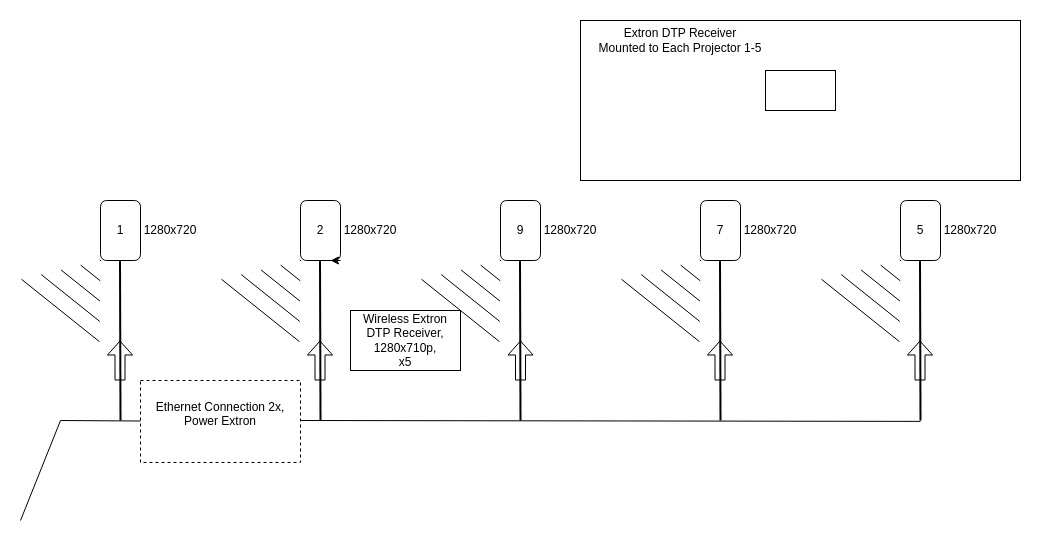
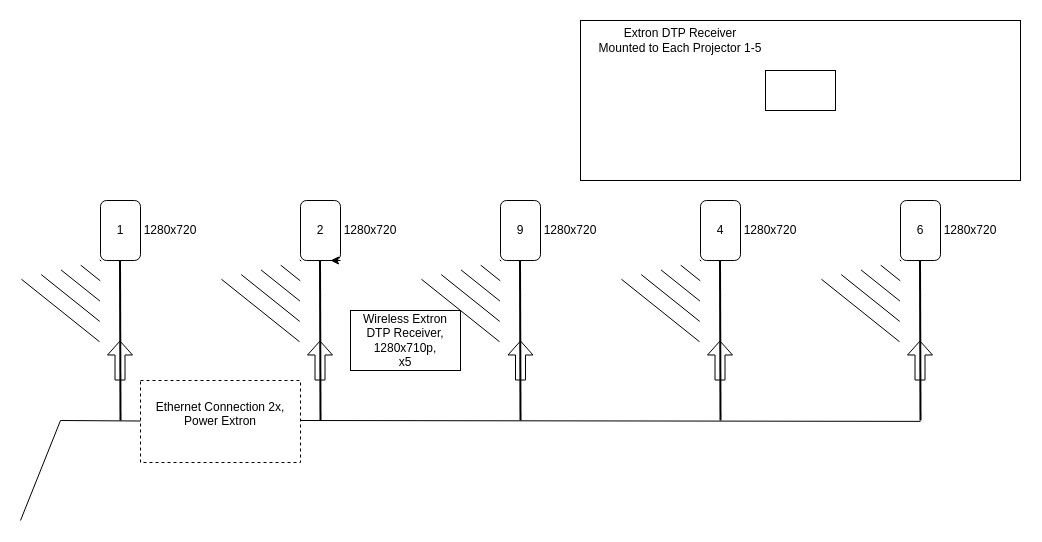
node "7": label "7" -> "4"
node "5": label "5" -> "6"
